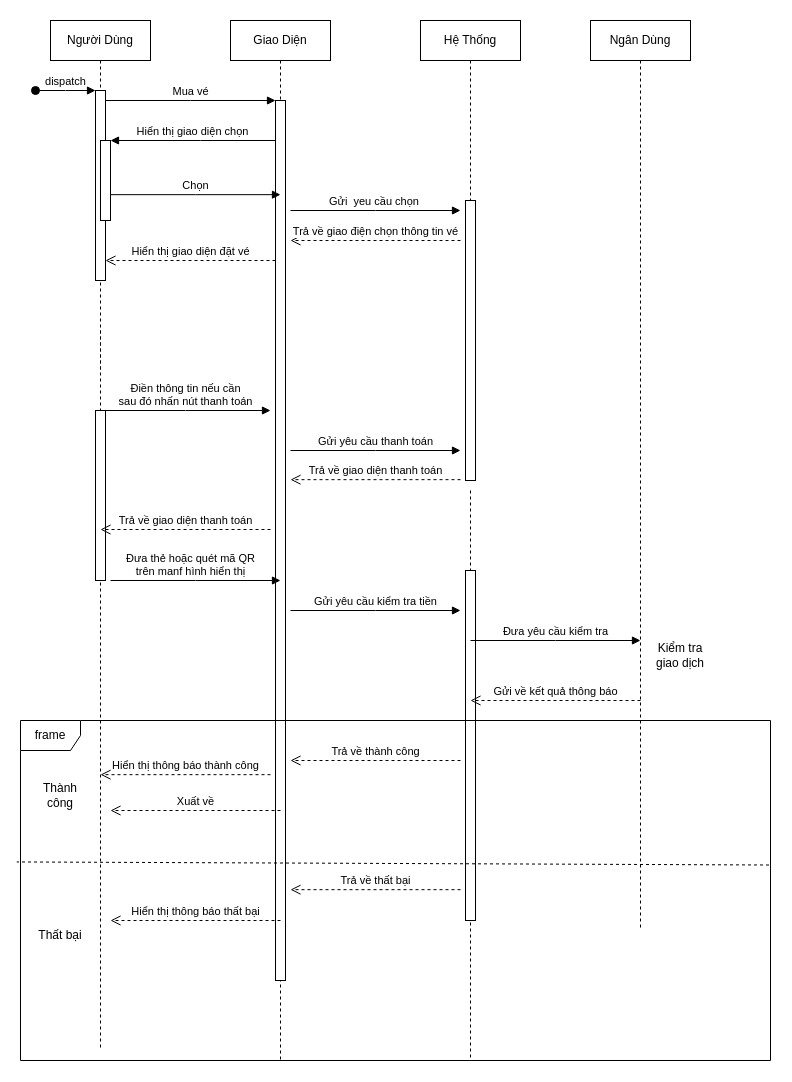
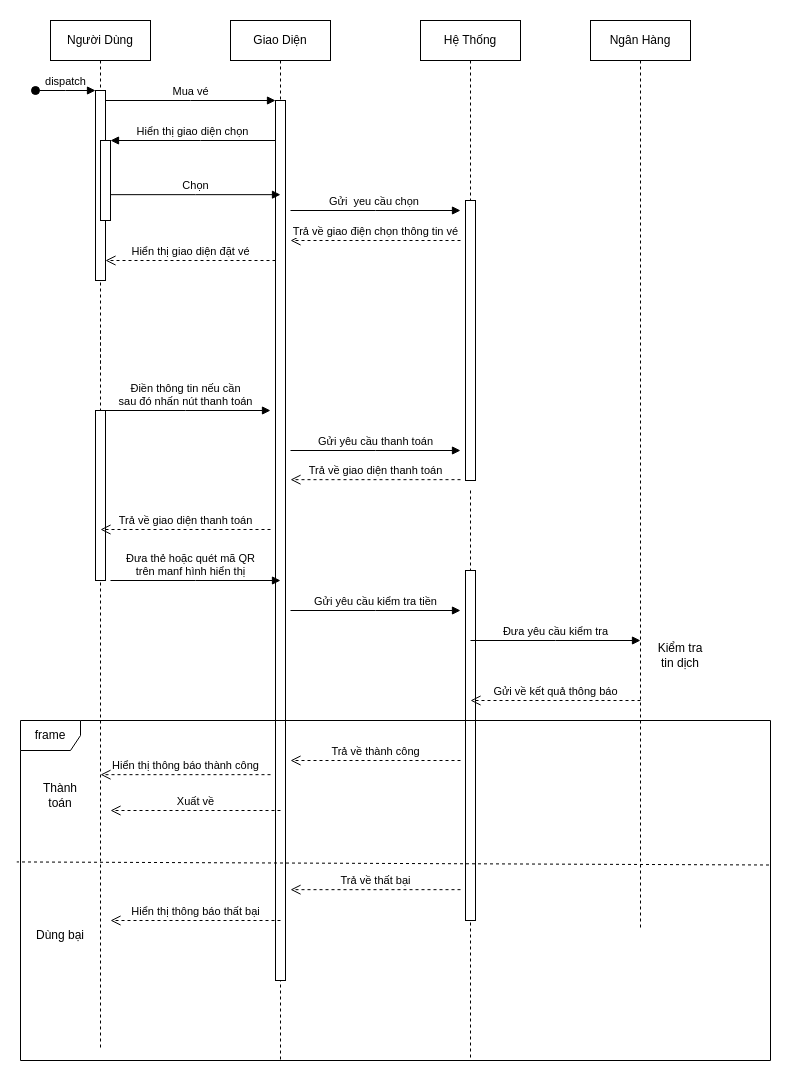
node "Ngân Dùng": label "Ngân Dùng" -> "Ngân Hàng"
node "Kiểm tra giao dịch": label "Kiểm tra giao dịch" -> "Kiểm tra tin dịch"
node "Thành công": label "Thành công" -> "Thành toán"
node "Thất bại": label "Thất bại" -> "Dùng bại"
